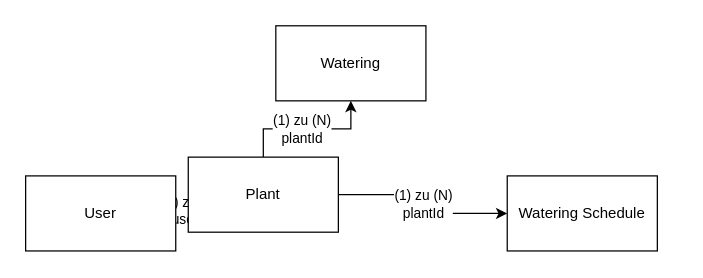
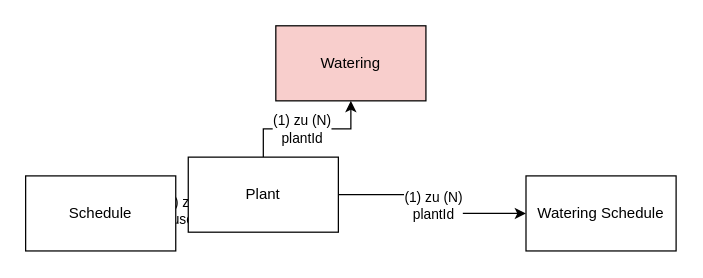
node "Watering": fillcolor #ffffff -> #f8cecc
node "User": label "User" -> "Schedule"
node "Watering Schedule": moved (582, 213) -> (601, 213)
